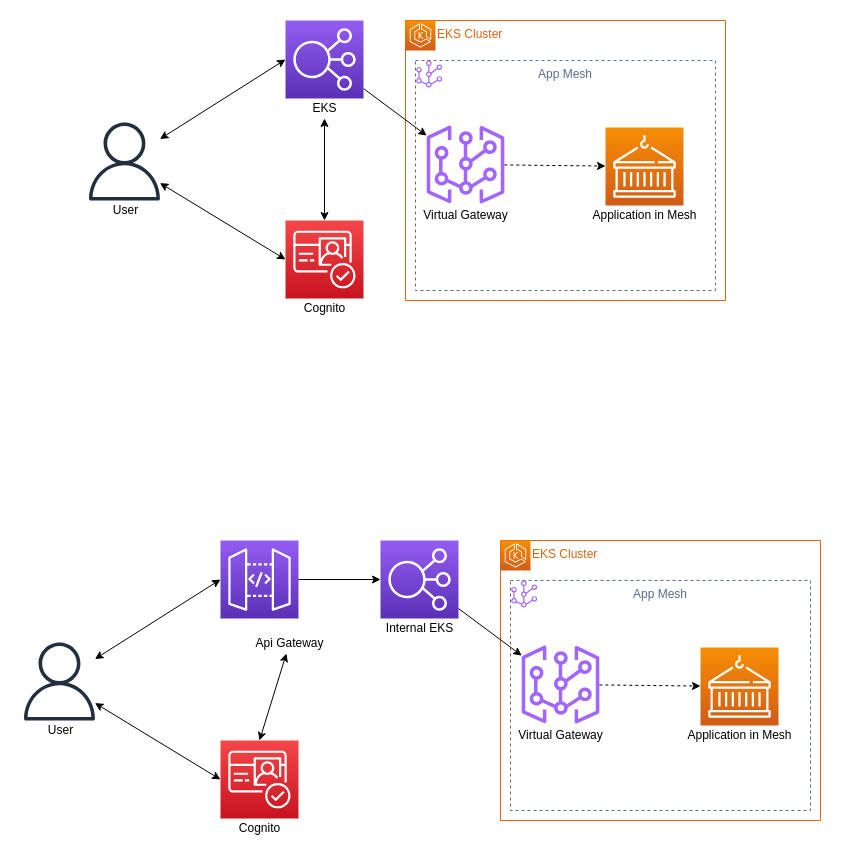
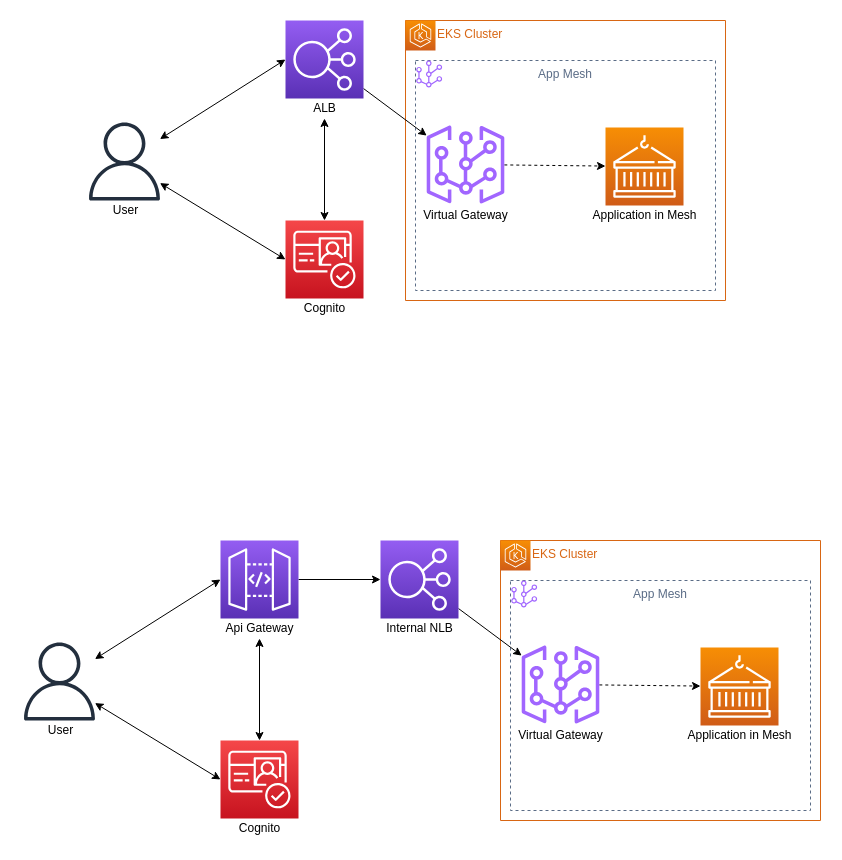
node "EKS": label "EKS" -> "ALB"
node "Internal EKS": label "Internal EKS" -> "Internal NLB"
node "Api Gateway": moved (290, 644) -> (260, 629)
